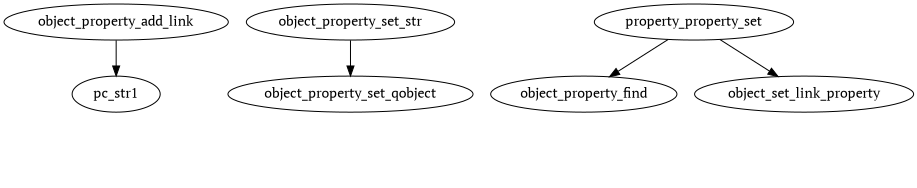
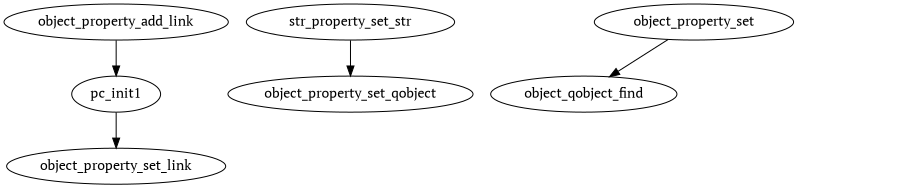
node "object_property_set_str": label "object_property_set_str" -> "str_property_set_str"
node "property_property_set": label "property_property_set" -> "object_property_set"
node "pc_str1": label "pc_str1" -> "pc_init1"
node "object_property_find": label "object_property_find" -> "object_qobject_find"
node "object_set_link_property": removed
node "object_property_set_link": added
